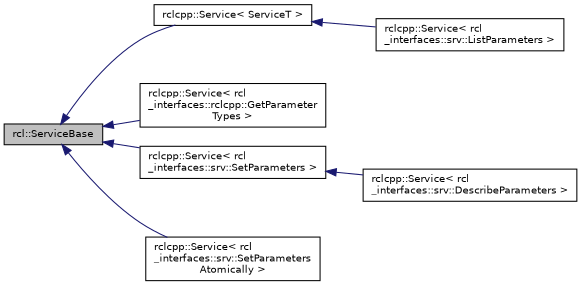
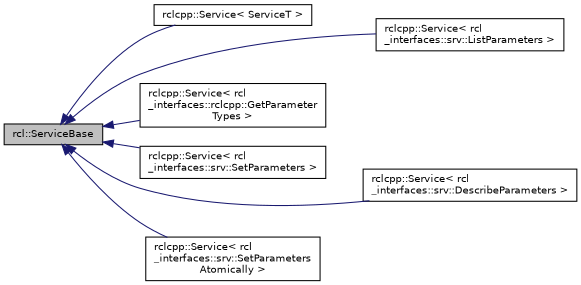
edge "rclcpp::Service< rcl _interfaces::srv::ListParameters >" -> "rclcpp::Service< ServiceT >": now "rclcpp::Service< rcl _interfaces::srv::ListParameters >" -> "rcl::ServiceBase"
edge "rclcpp::Service< rcl _interfaces::srv::DescribeParameters >" -> "rclcpp::Service< rcl _interfaces::srv::SetParameters >": now "rclcpp::Service< rcl _interfaces::srv::DescribeParameters >" -> "rcl::ServiceBase"
